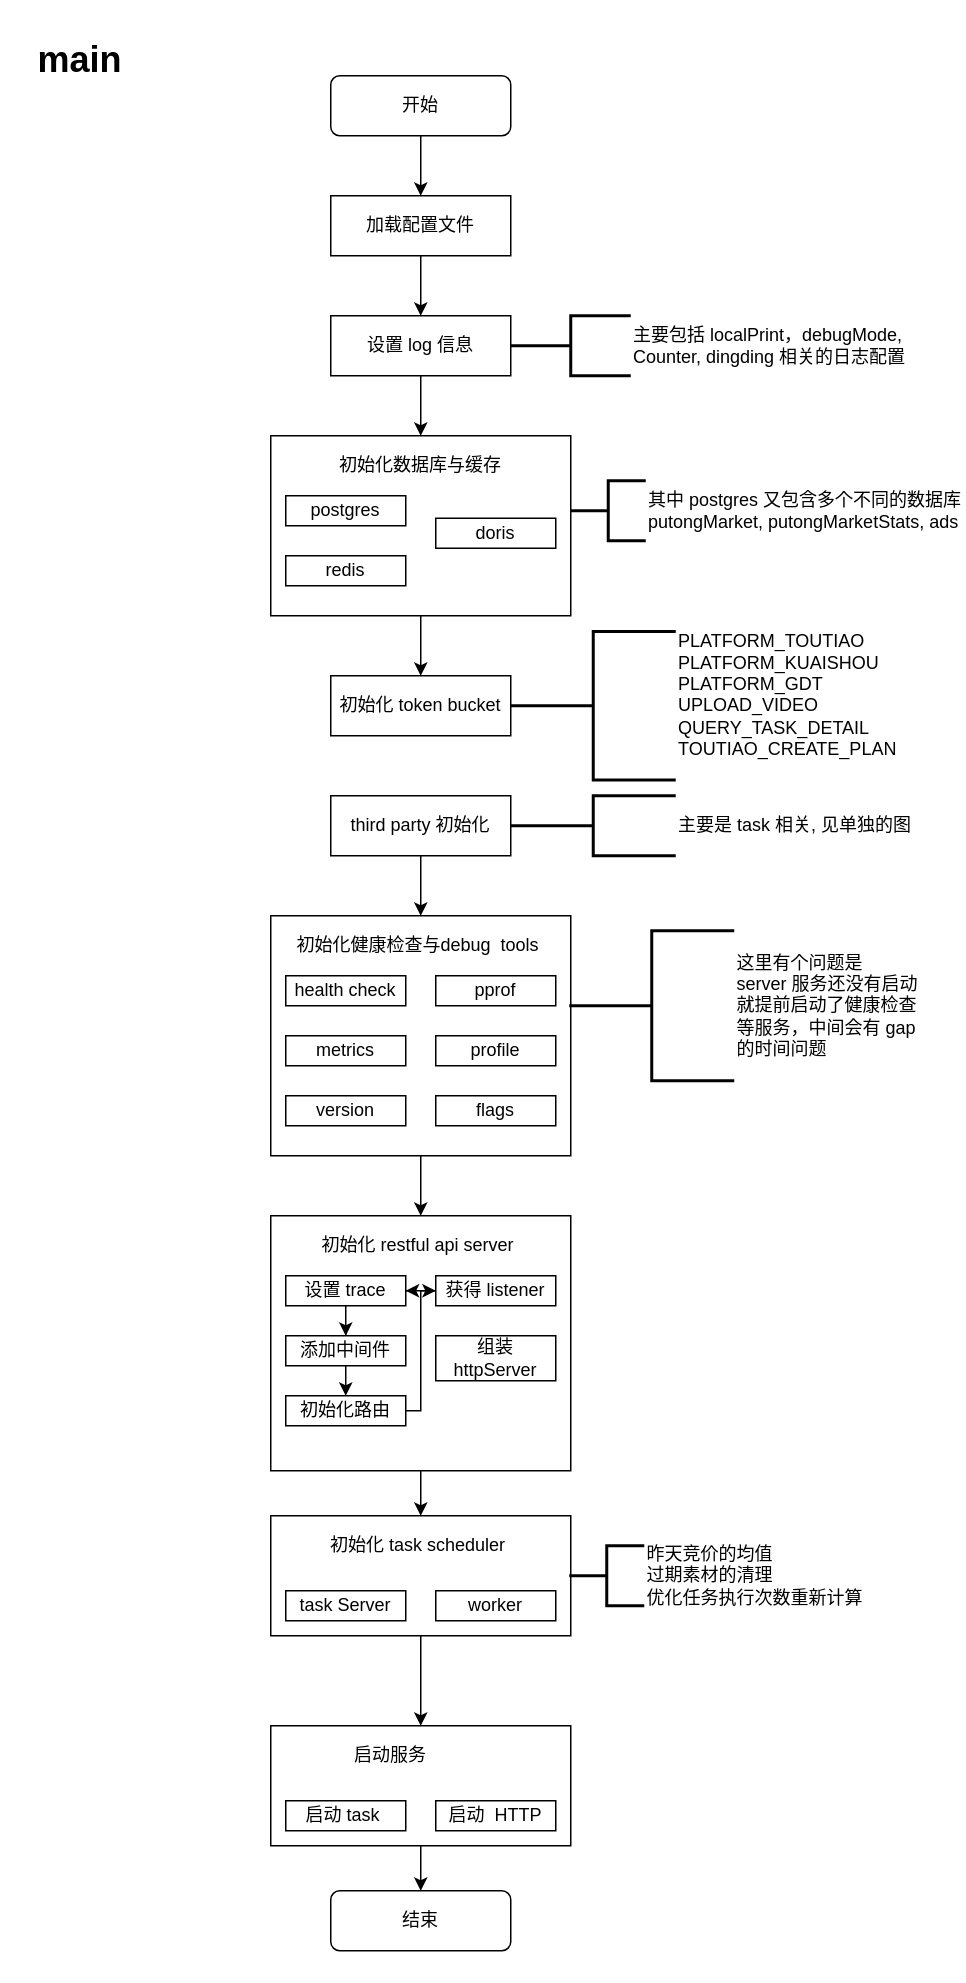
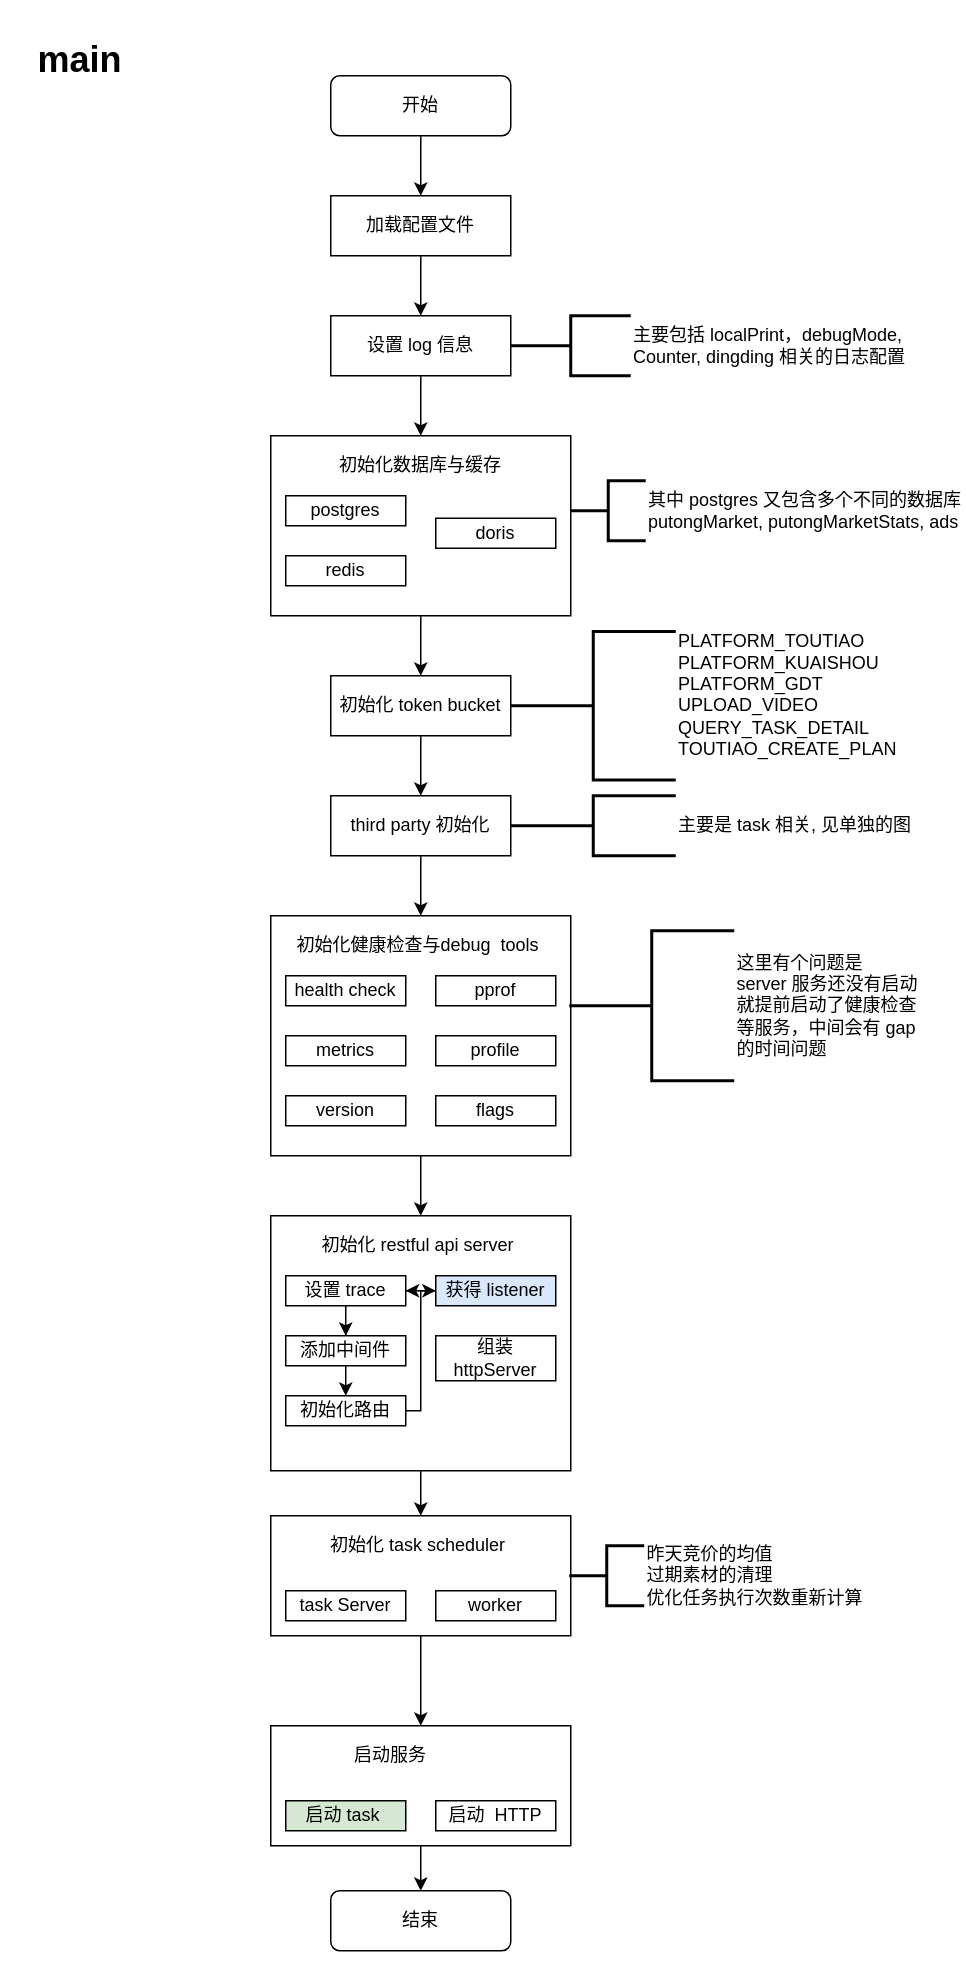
edge "初始化 token bucket" -> "third party 初始化": added
node "获得 listener": fillcolor #ffffff -> #dae8fc
node "启动 task": fillcolor #ffffff -> #d5e8d4
